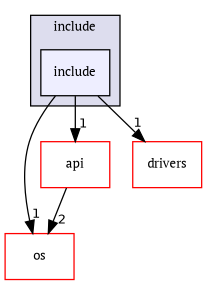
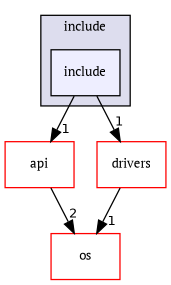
edge "include" -> "os": now "drivers" -> "os"
